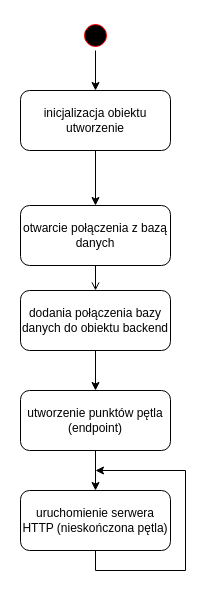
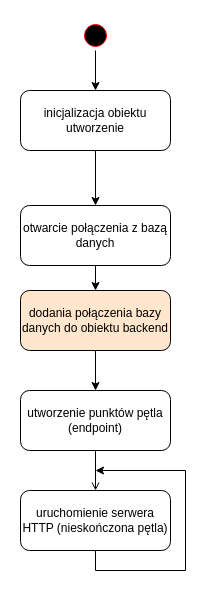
edge "otwarcie połączenia z bazą danych" -> "dodania połączenia bazy danych do obiektu backend": arrowhead open -> classic
node "dodania połączenia bazy danych do obiektu backend": fillcolor #ffffff -> #ffe6cc
edge "utworzenie punktów pętla (endpoint)" -> "uruchomienie serwera HTTP (nieskończona pętla)": arrowhead classic -> open
